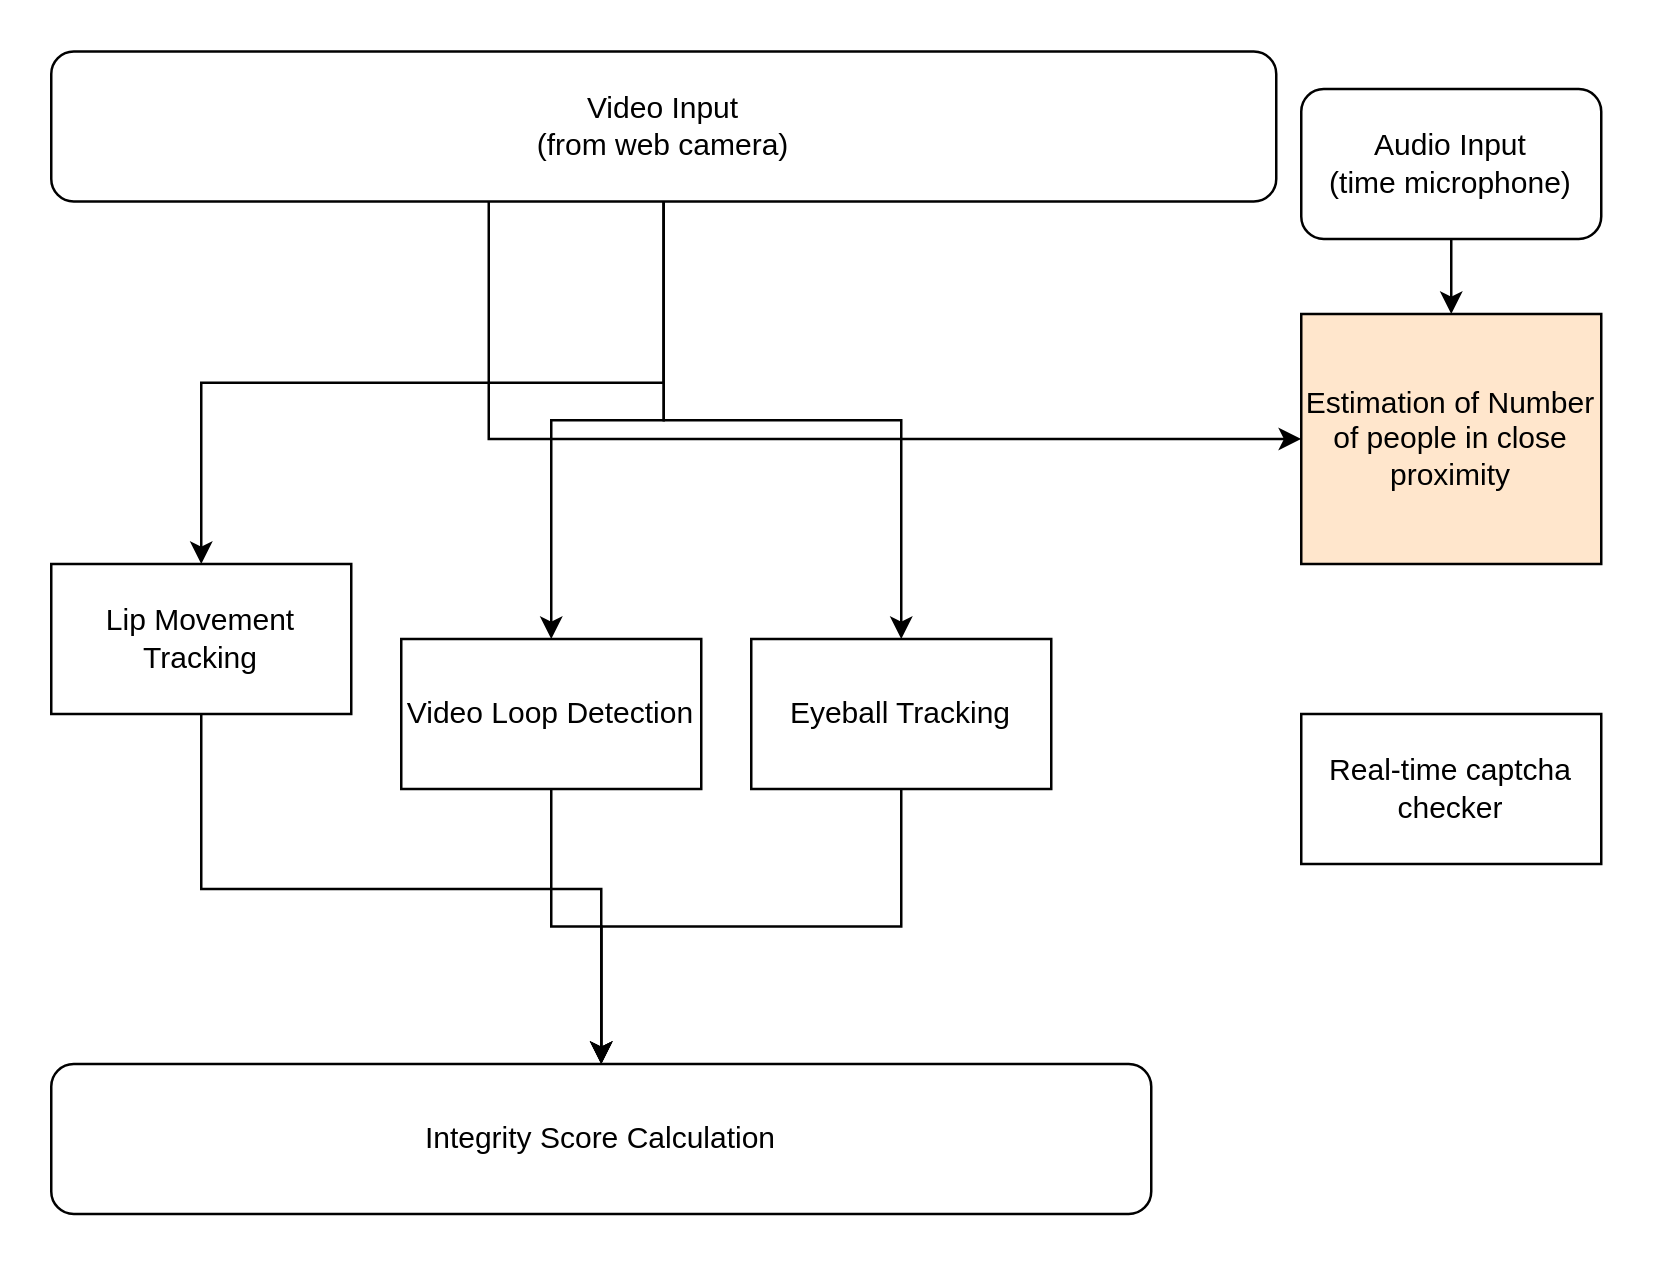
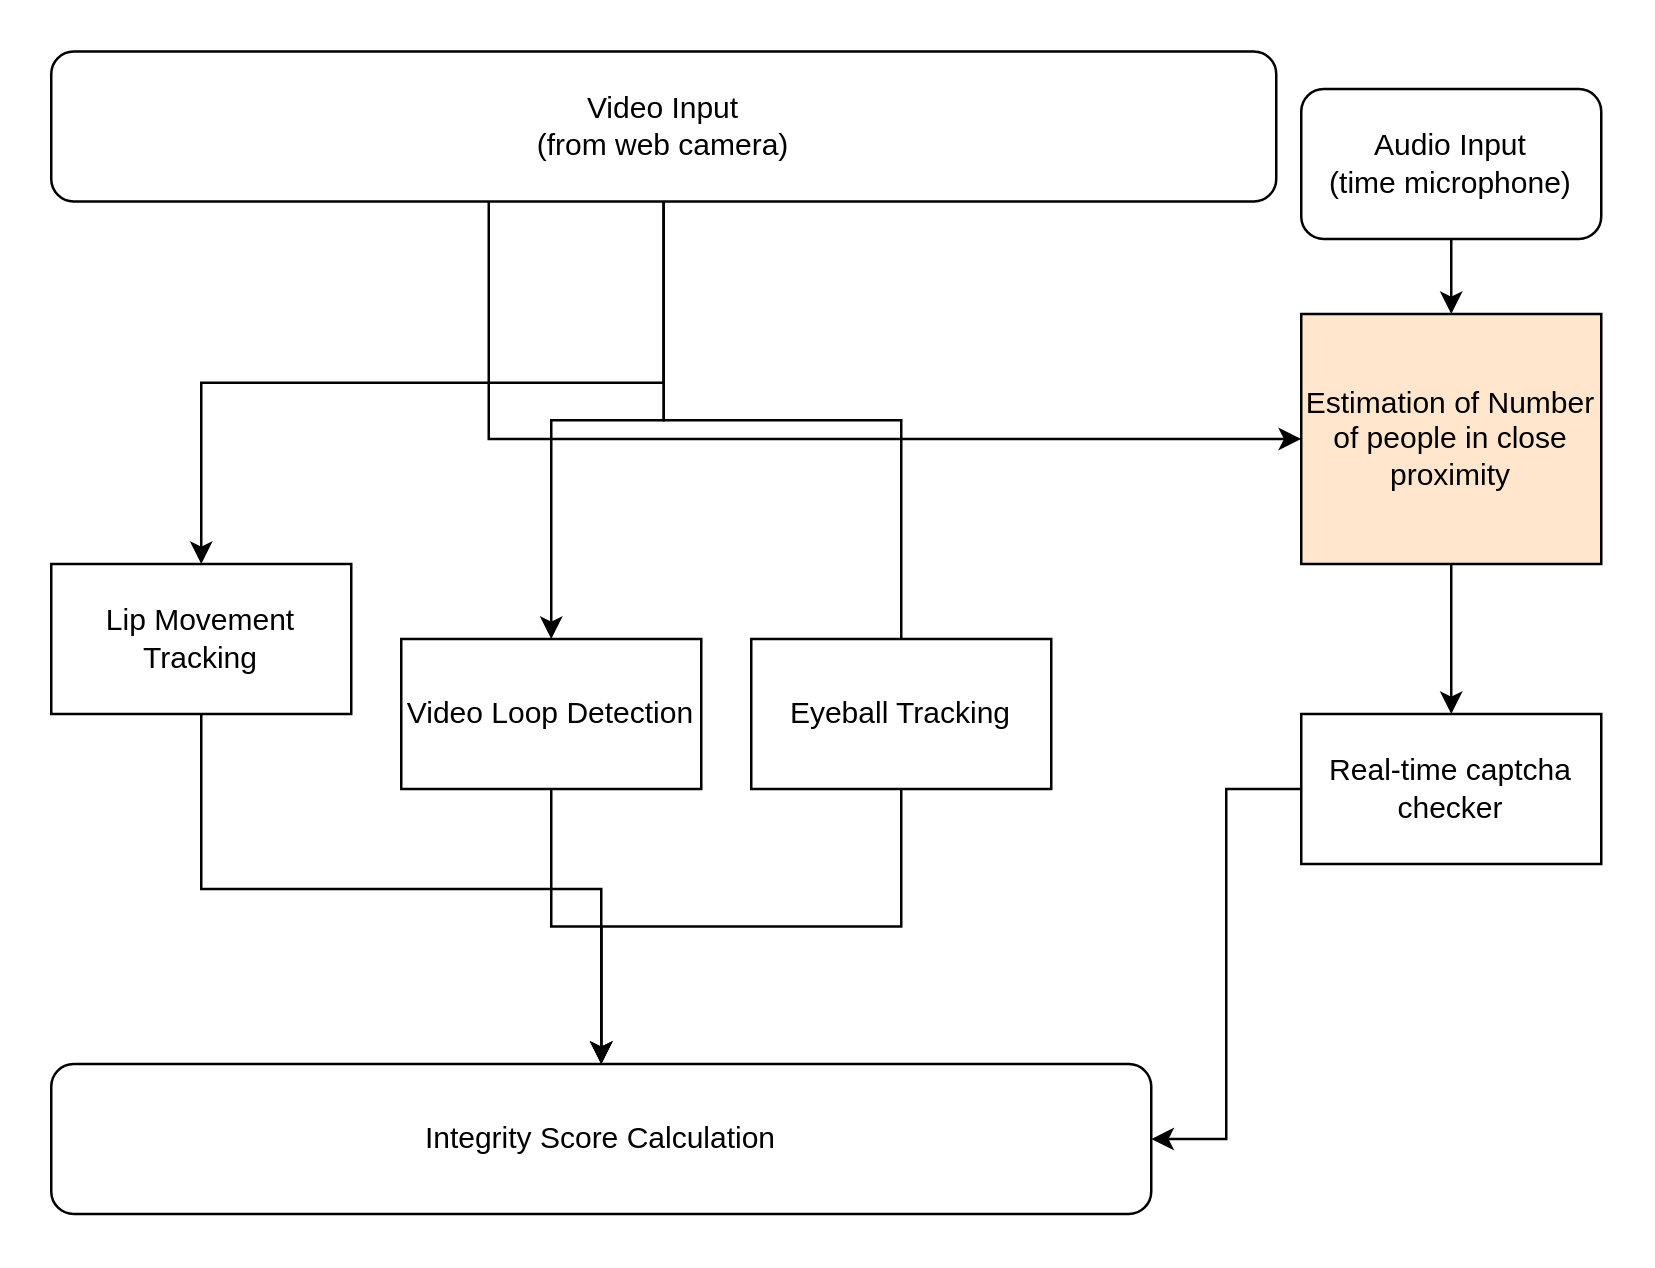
edge "Video Input (from web camera)" -> "Eyeball Tracking": arrowhead classic -> none
edge "Estimation of Number of people in close proximity" -> "Real-time captcha checker": added
edge "Real-time captcha checker" -> "Integrity Score Calculation": added
